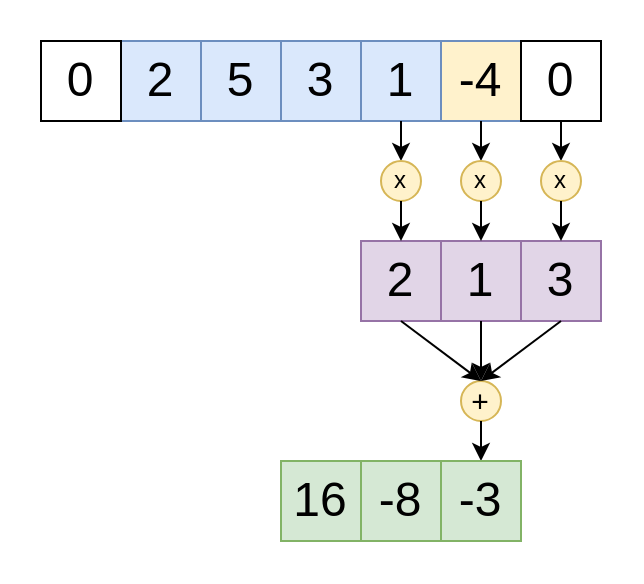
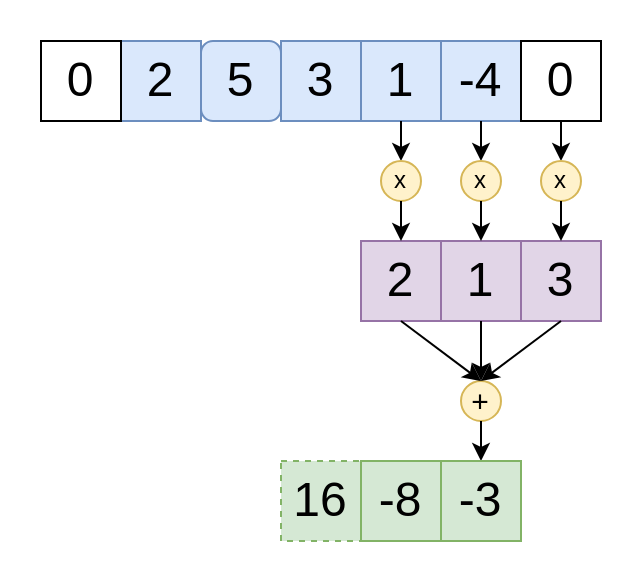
node "5": shape rectangle -> rounded rectangle
node "-4": fillcolor #fff2cc -> #dae8fc
node "16": style solid -> dashed
